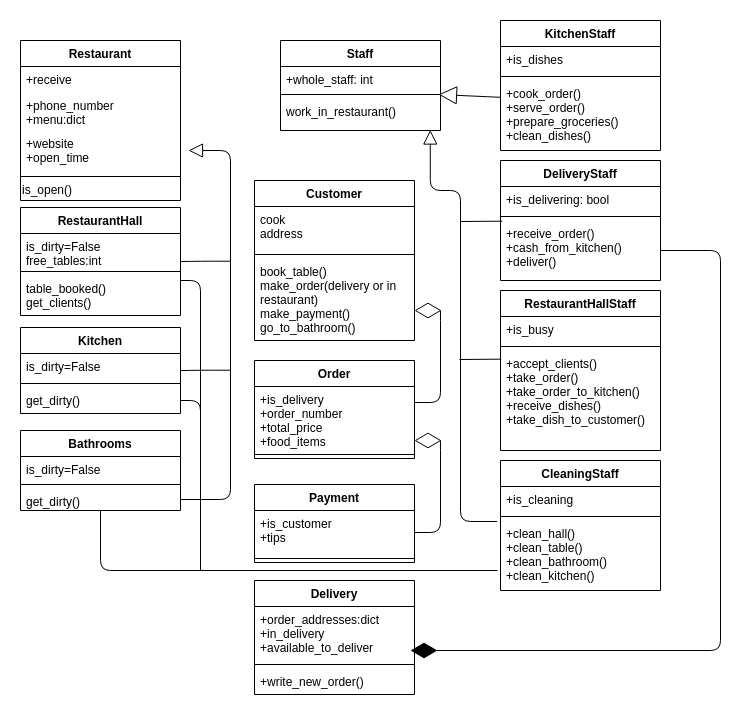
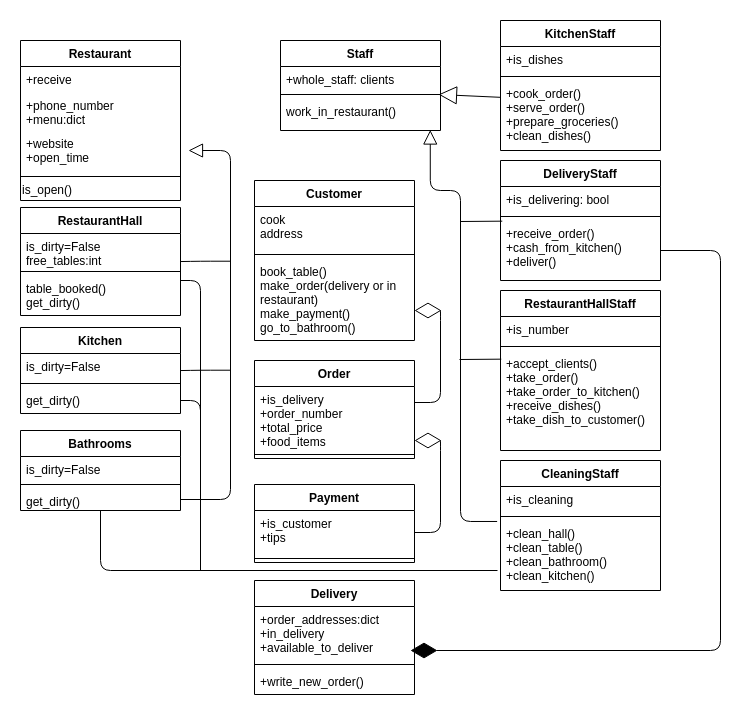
node "+whole_staff: int": label "+whole_staff: int" -> "+whole_staff: clients"
node "table_booked() get_clients()": label "table_booked() get_clients()" -> "table_booked() get_dirty()"
node "+is_busy": label "+is_busy" -> "+is_number"
